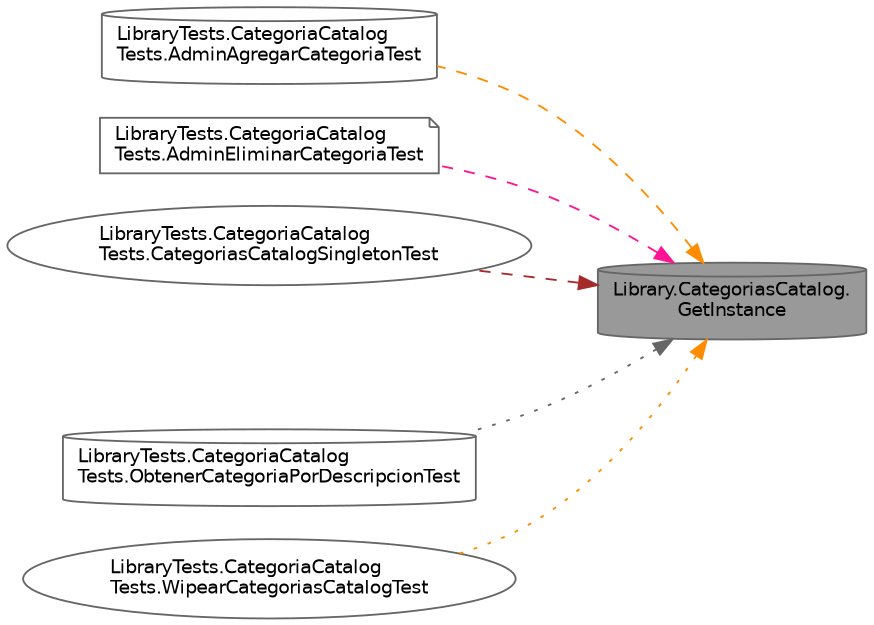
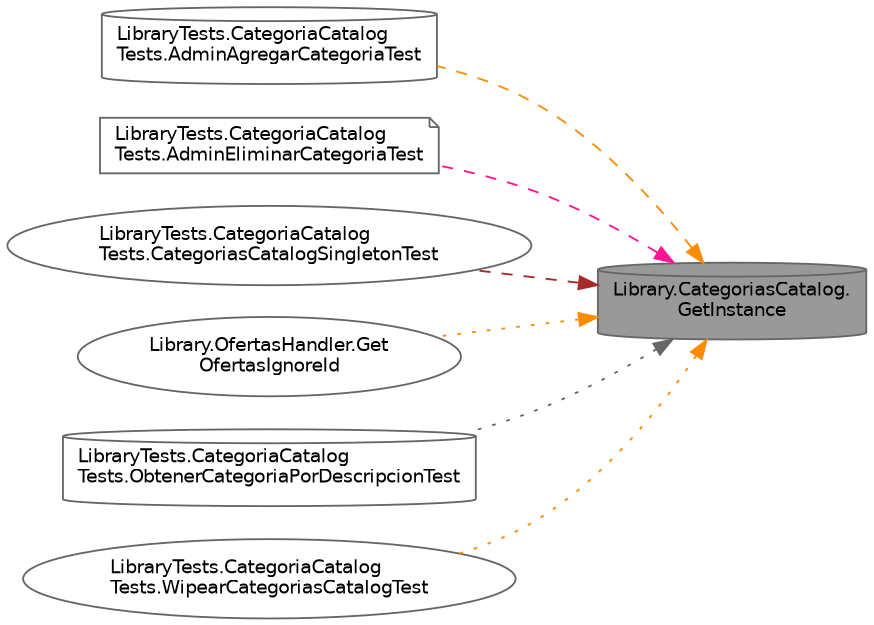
node "Library.OfertasHandler.Get OfertasIgnoreId": added
